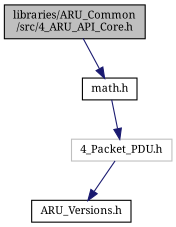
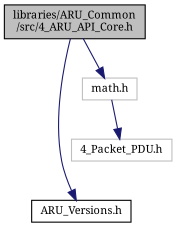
node "math.h": color black -> grey75
edge "4_Packet_PDU.h" -> "ARU_Versions.h": now "libraries/ARU_Common /src/4_ARU_API_Core.h" -> "ARU_Versions.h"
